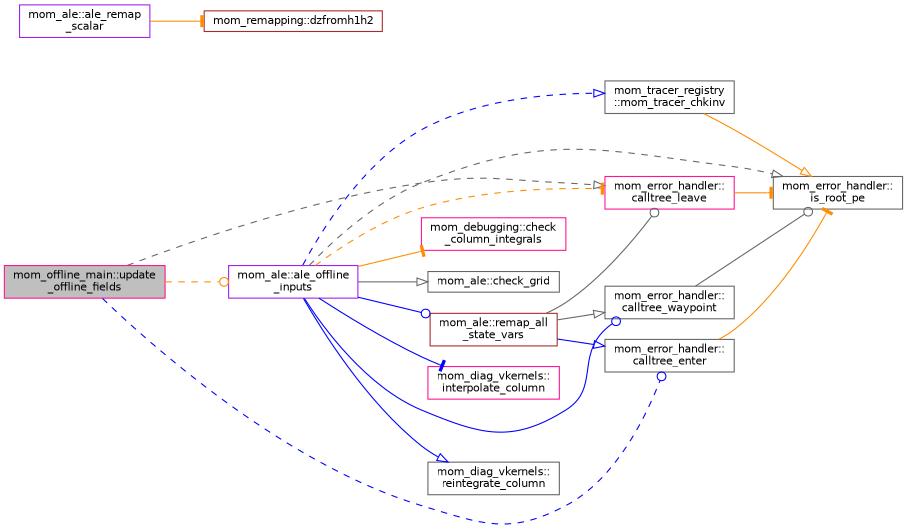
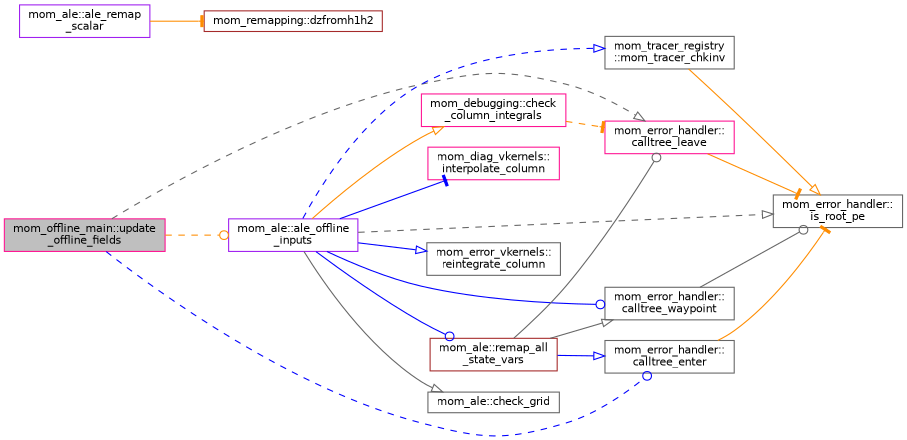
edge "mom_ale::ale_offline _inputs" -> "mom_error_handler:: calltree_leave": now "mom_debugging::check _column_integrals" -> "mom_error_handler:: calltree_leave"
edge "mom_ale::ale_offline _inputs" -> "mom_debugging::check _column_integrals": arrowhead tee -> onormal
node "mom_diag_vkernels:: reintegrate_column": label "mom_diag_vkernels:: reintegrate_column" -> "mom_error_vkernels:: reintegrate_column"
